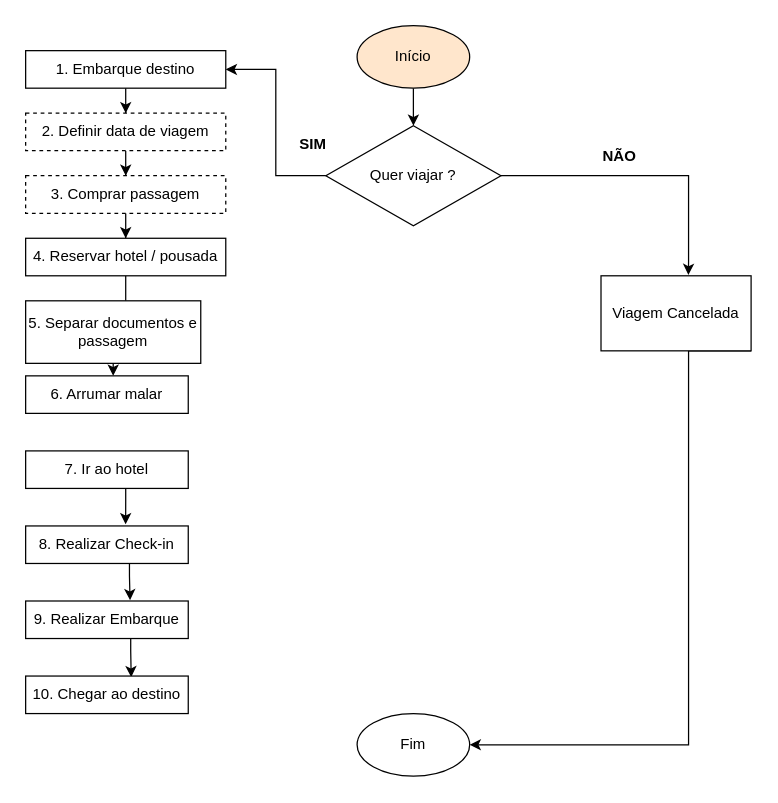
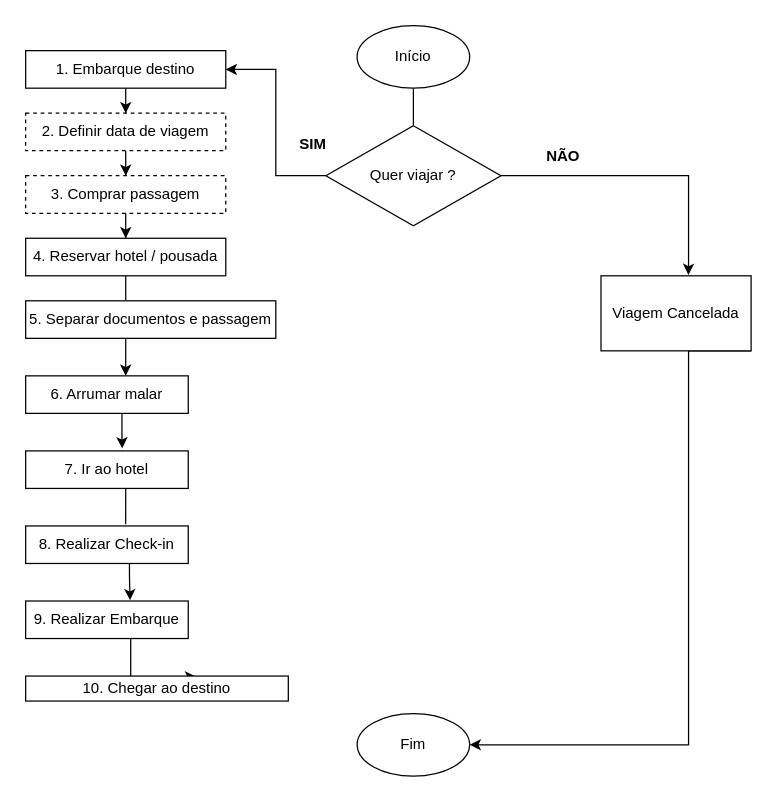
node "Início": fillcolor #ffe6cc -> #ffffff
edge "Início" -> "Quer viajar ?": arrowhead classic -> none
node "NÃO": moved (619, 157) -> (563, 157)
node "5. Separar documentos e passagem": size 175x63 -> 250x38
edge "6. Arrumar malar" -> "7. Ir ao hotel": added
edge "7. Ir ao hotel" -> "8. Realizar Check-in": arrowhead classic -> none
node "10. Chegar ao destino": size 163x38 -> 263x25
